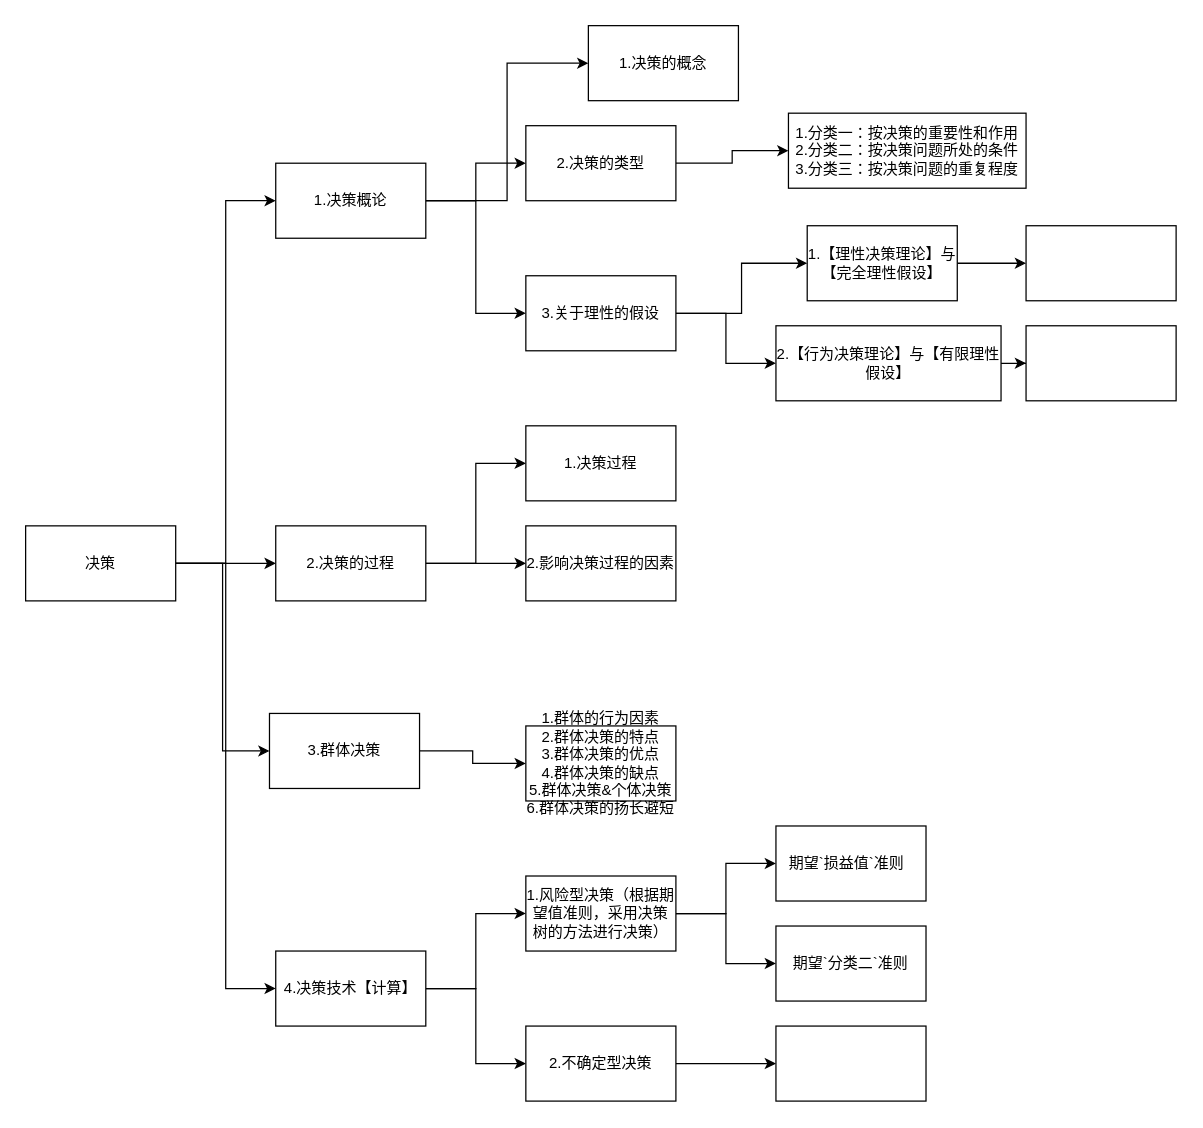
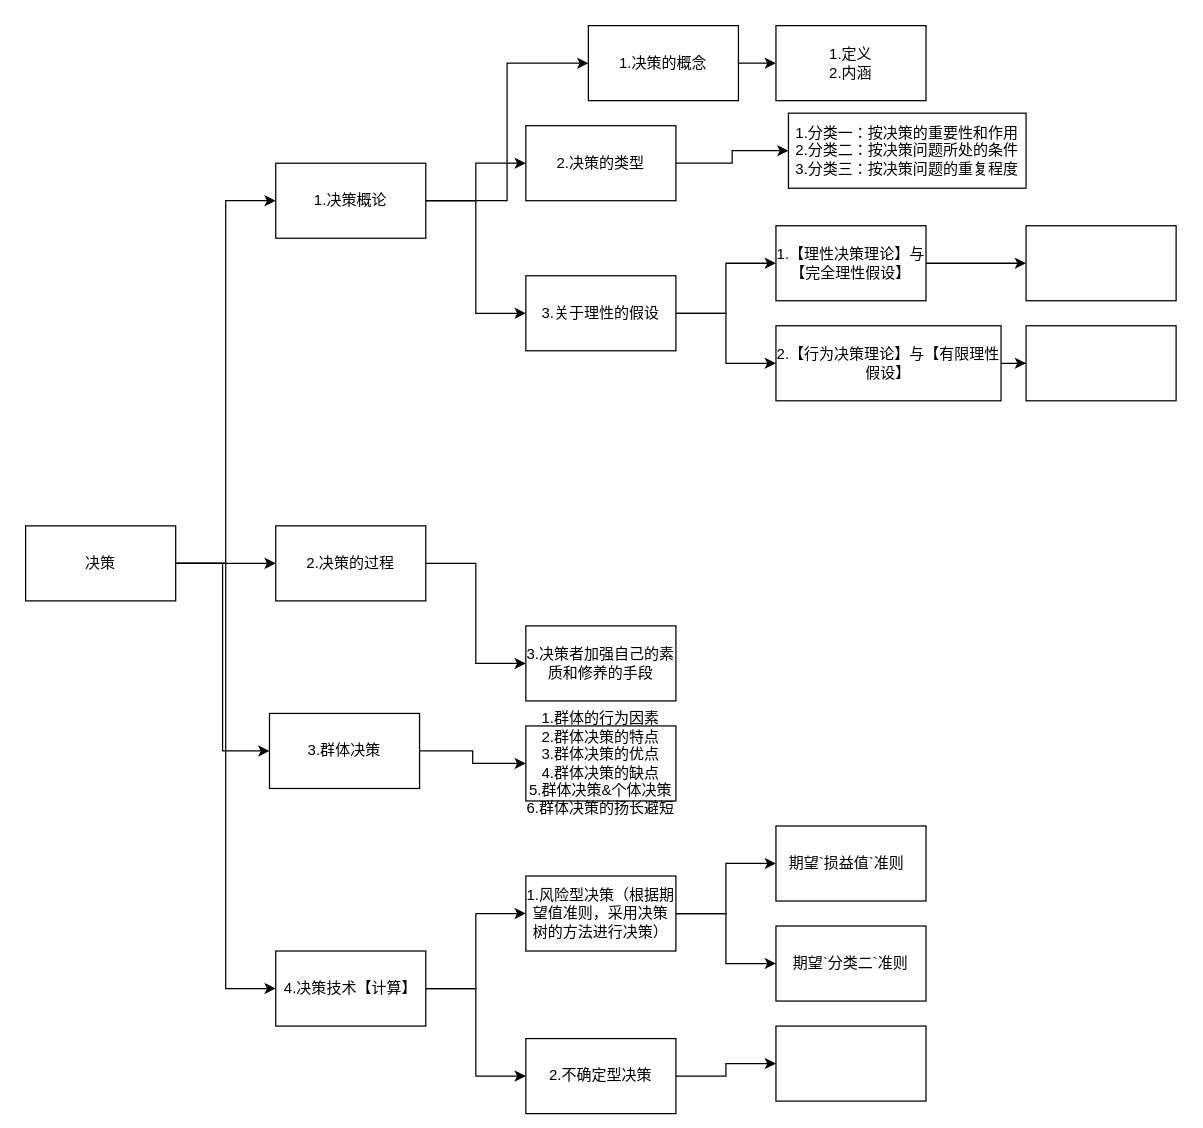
edge "1.决策的概念" -> "1.定义 2.内涵": added
node "1.定义 2.内涵": added
node "1.【理性决策理论】与【完全理性假设】": moved (882, 263) -> (851, 263)
node "1.决策过程": removed
edge "2.决策的过程" -> "1.决策过程": removed
edge "2.决策的过程" -> "2.影响决策过程的因素": removed
node "2.影响决策过程的因素": removed
edge "2.决策的过程" -> "3.决策者加强自己的素质和修养的手段": added
node "3.决策者加强自己的素质和修养的手段": added
node "2.不确定型决策": moved (601, 1063) -> (601, 1076)
